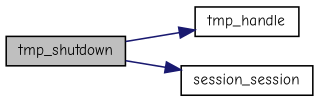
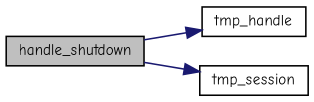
node "tmp_shutdown": label "tmp_shutdown" -> "handle_shutdown"
node "session_session": label "session_session" -> "tmp_session"
